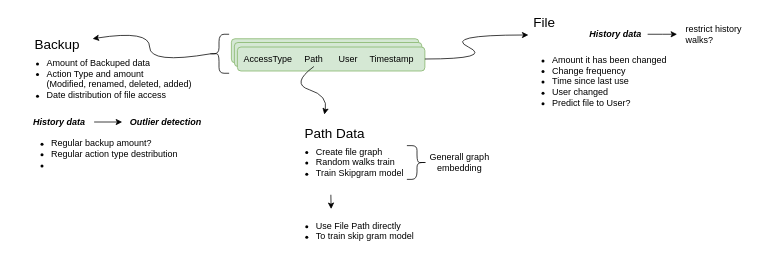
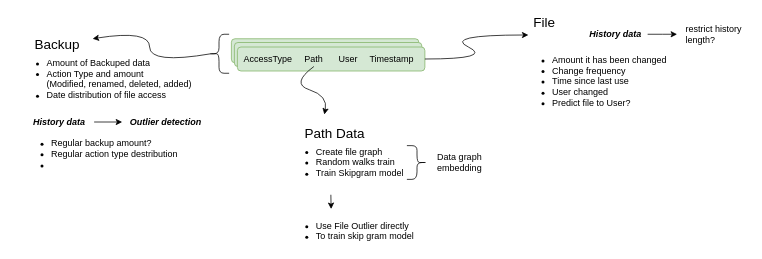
node "restrict history walks?": label "restrict history walks?" -> "restrict history length?"
node "Generall graph embedding": label "Generall graph embedding" -> "Data graph embedding"
node "Use File Path directly To train skip gram model": label "Use File Path directly To train skip gram model" -> "Use File Outlier directly To train skip gram model"
